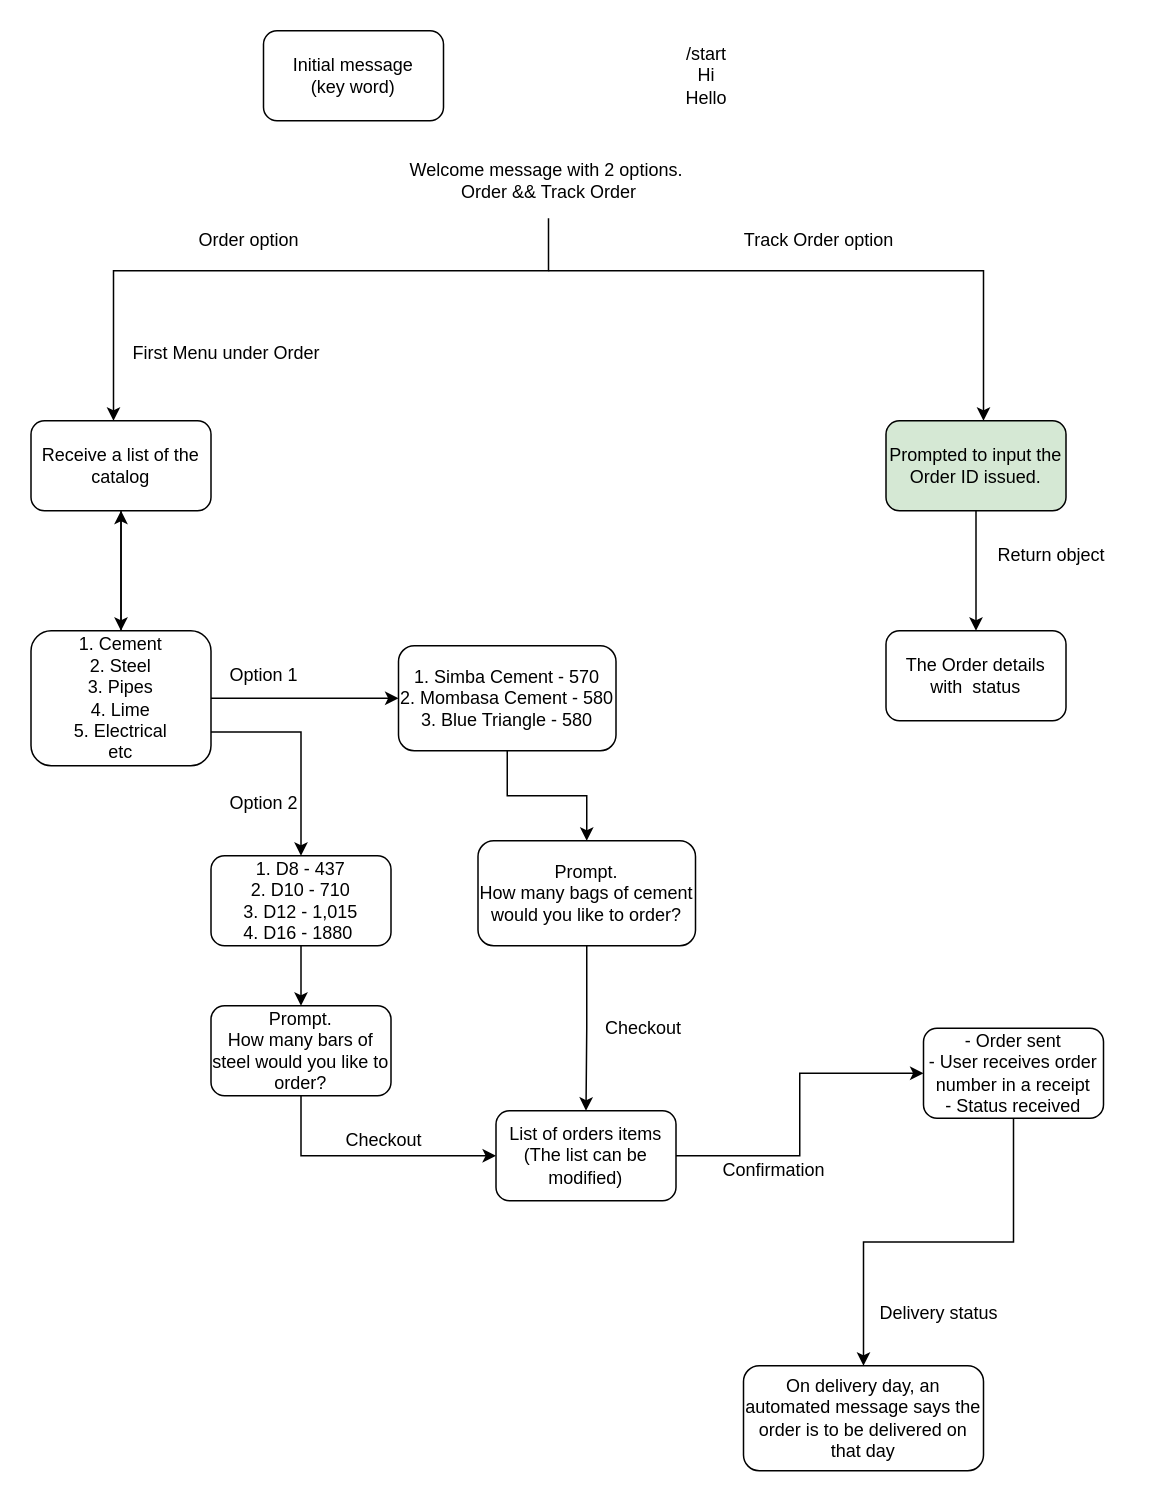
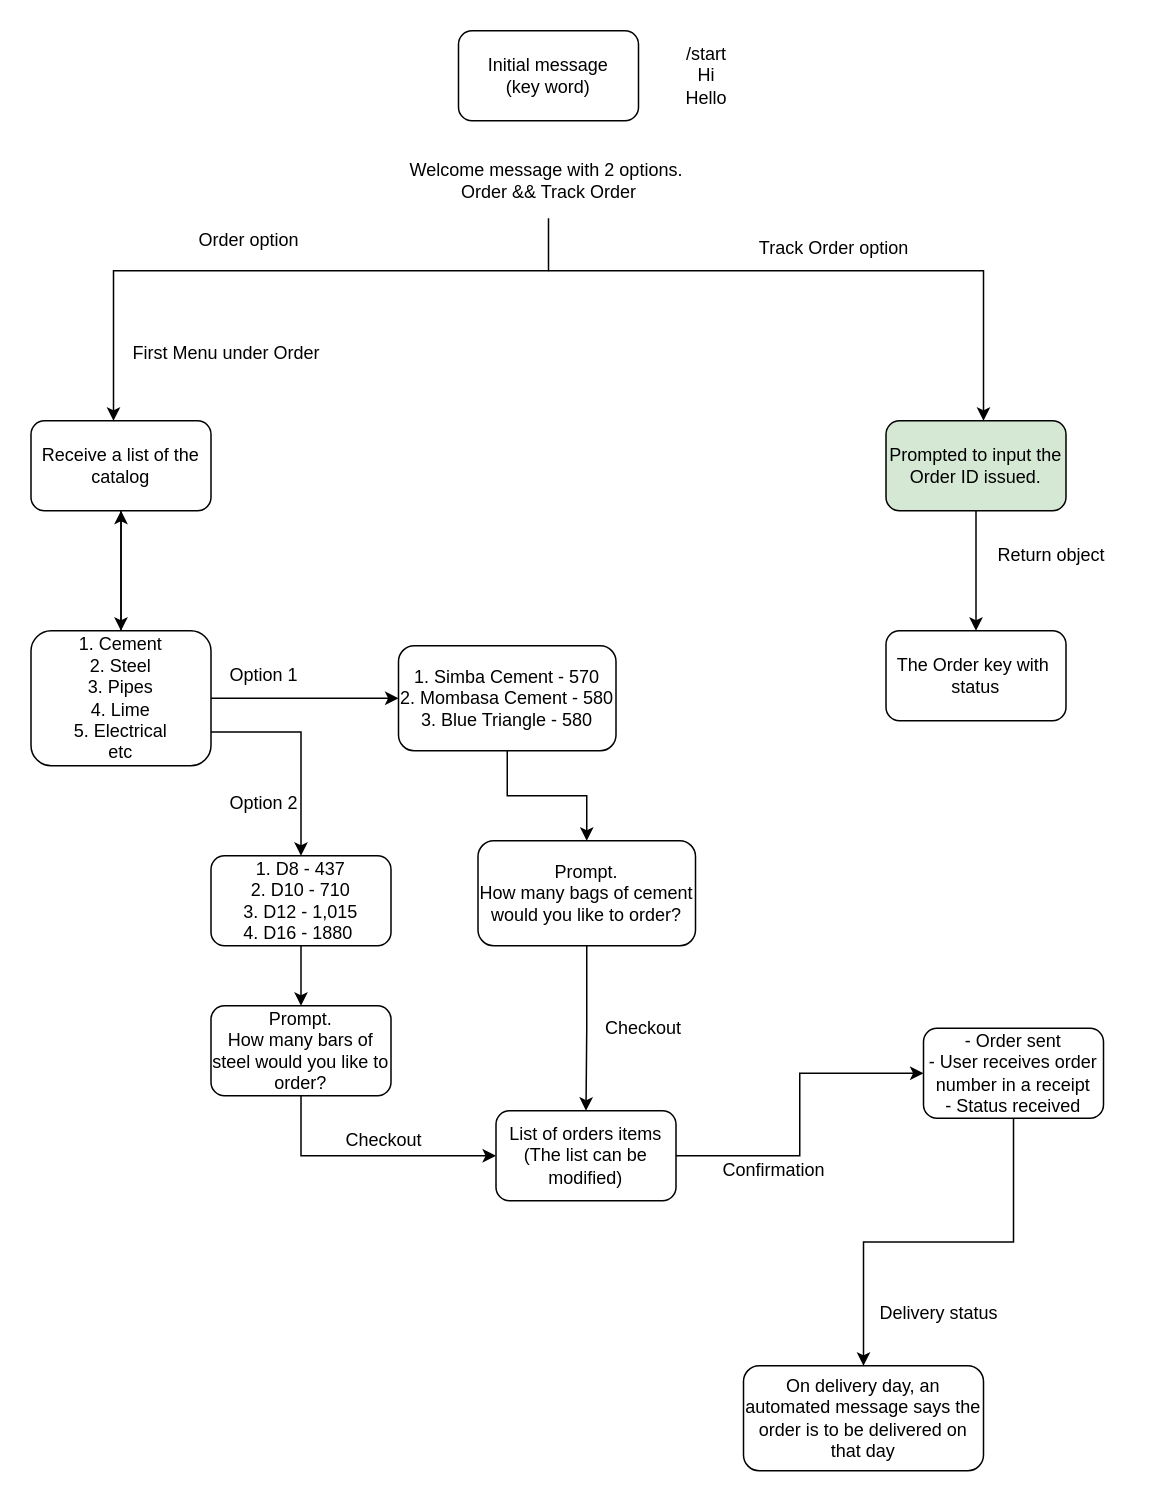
node "Initial message (key word)": moved (353, 76) -> (548, 76)
node "Track Order option": moved (818, 241) -> (833, 248)
node "The Order details with status": label "The Order details with status" -> "The Order key with status"
